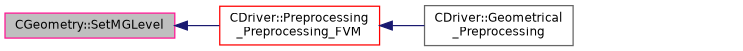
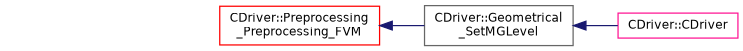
node "CGeometry::SetMGLevel": removed
node "CDriver::Geometrical _Preprocessing": label "CDriver::Geometrical _Preprocessing" -> "CDriver::Geometrical _SetMGLevel"
node "CDriver::CDriver": added
